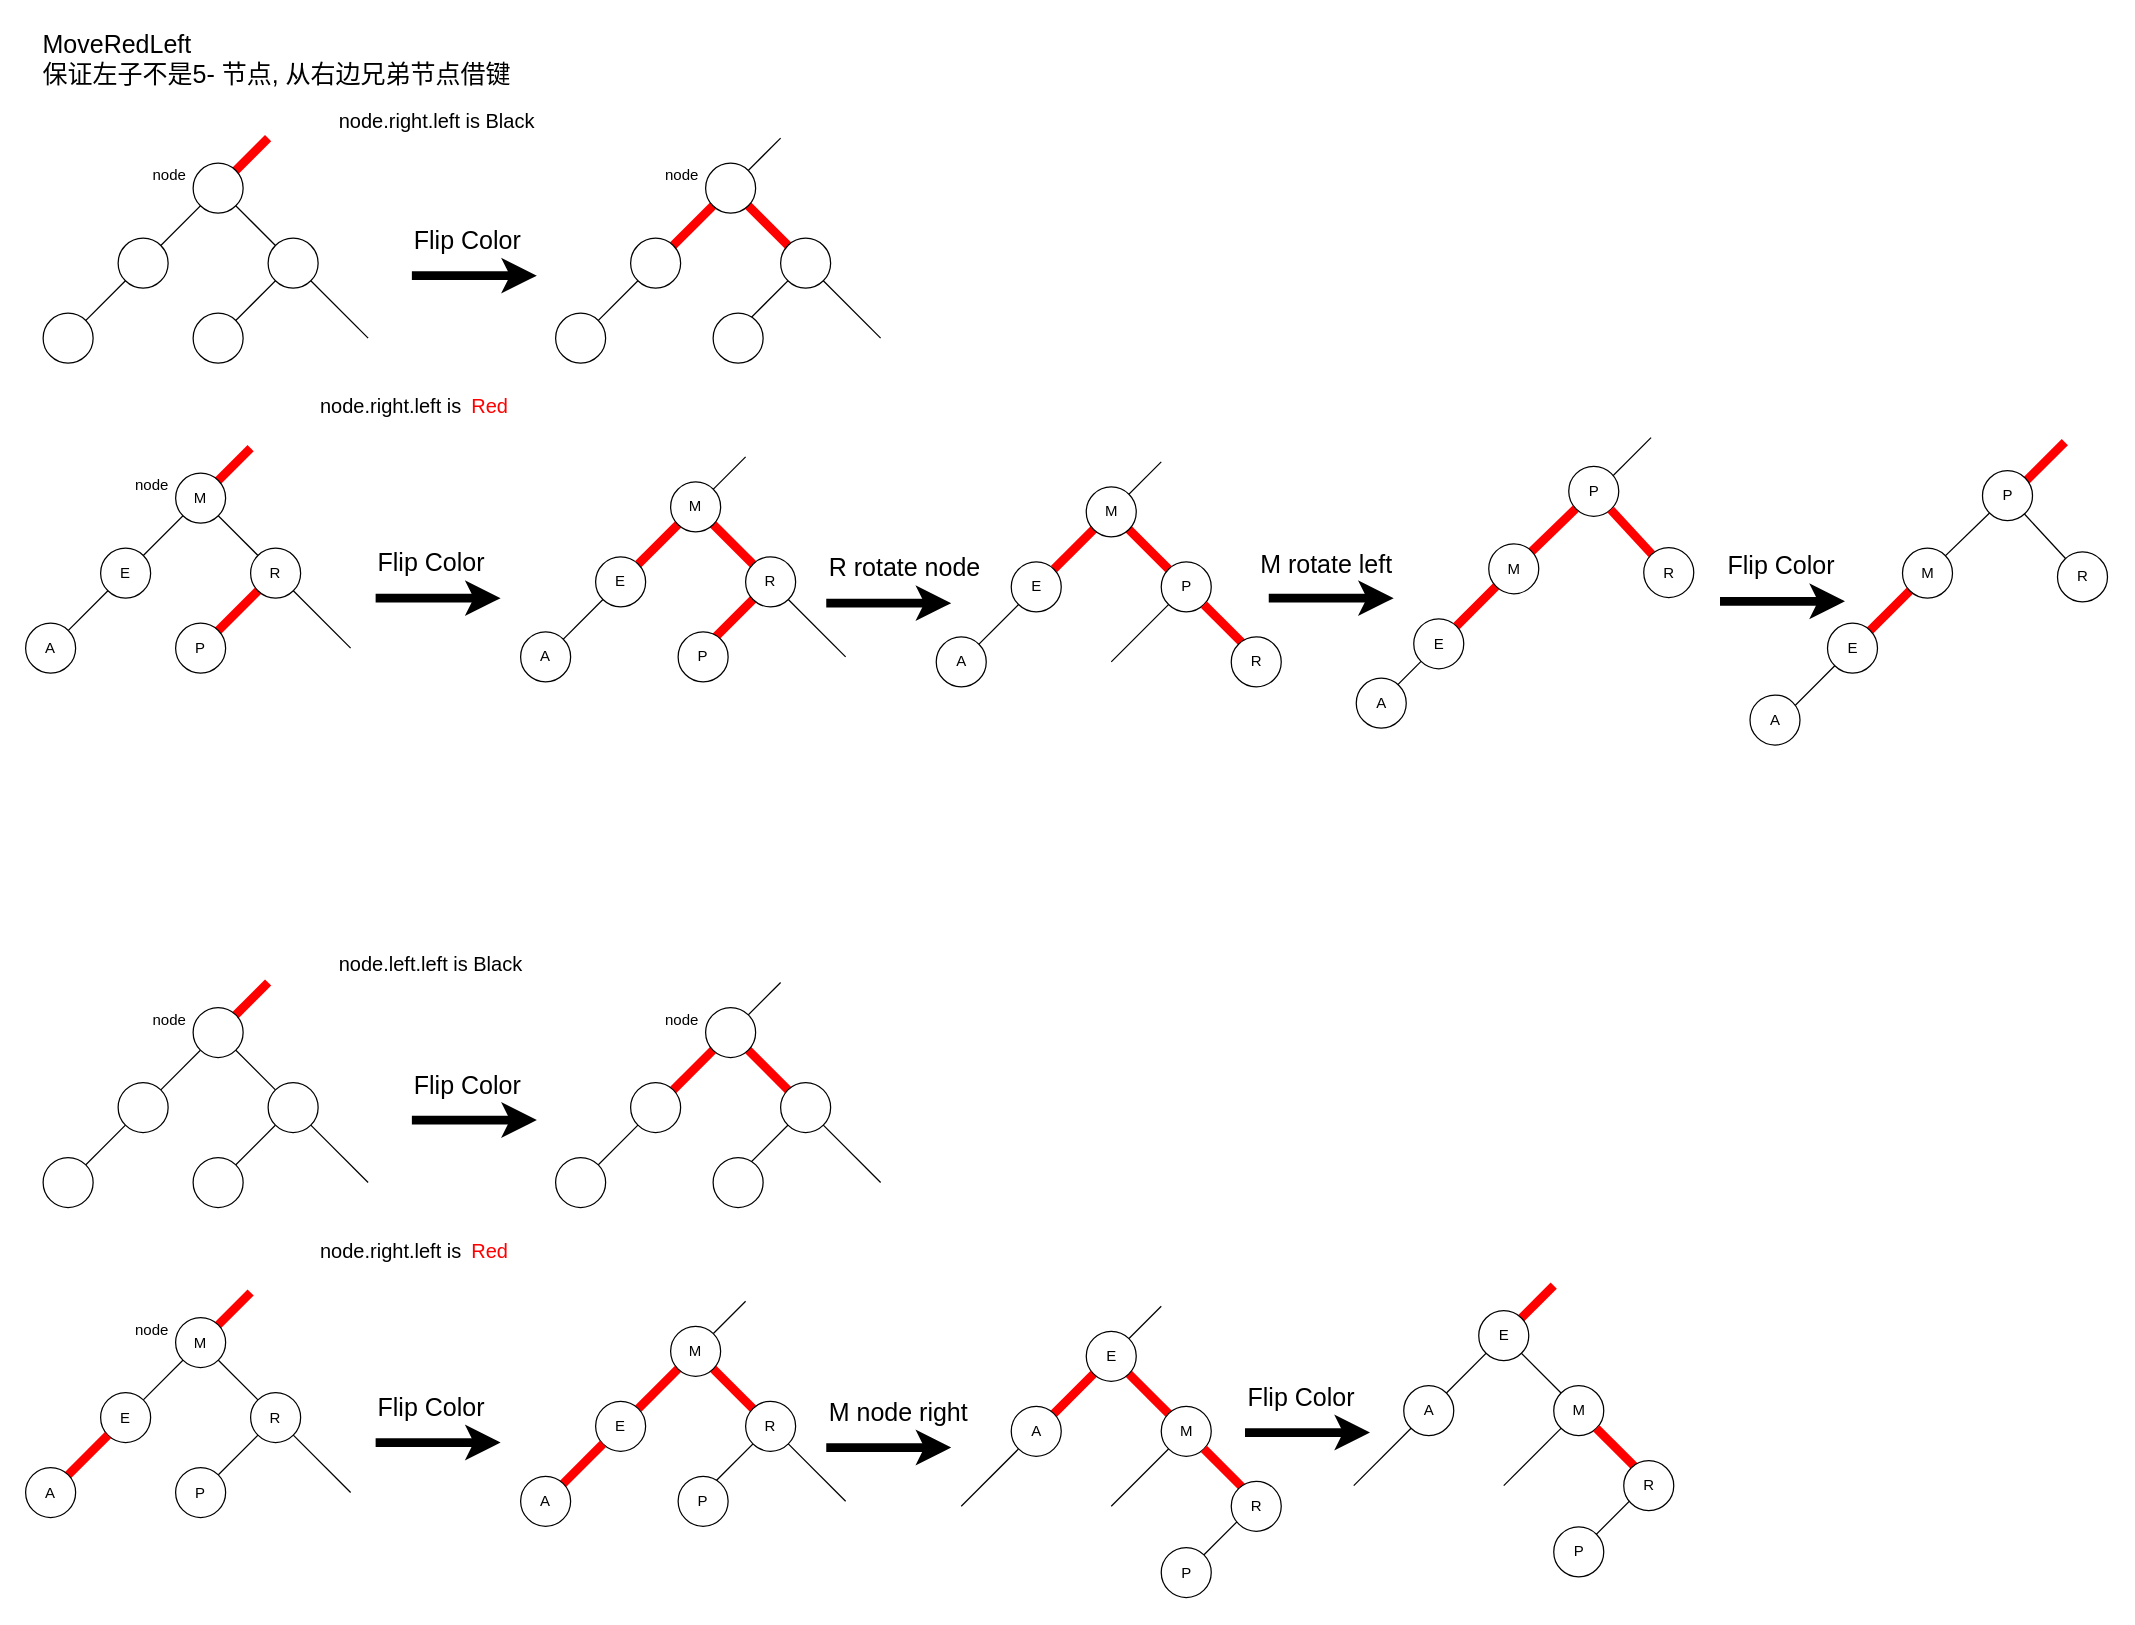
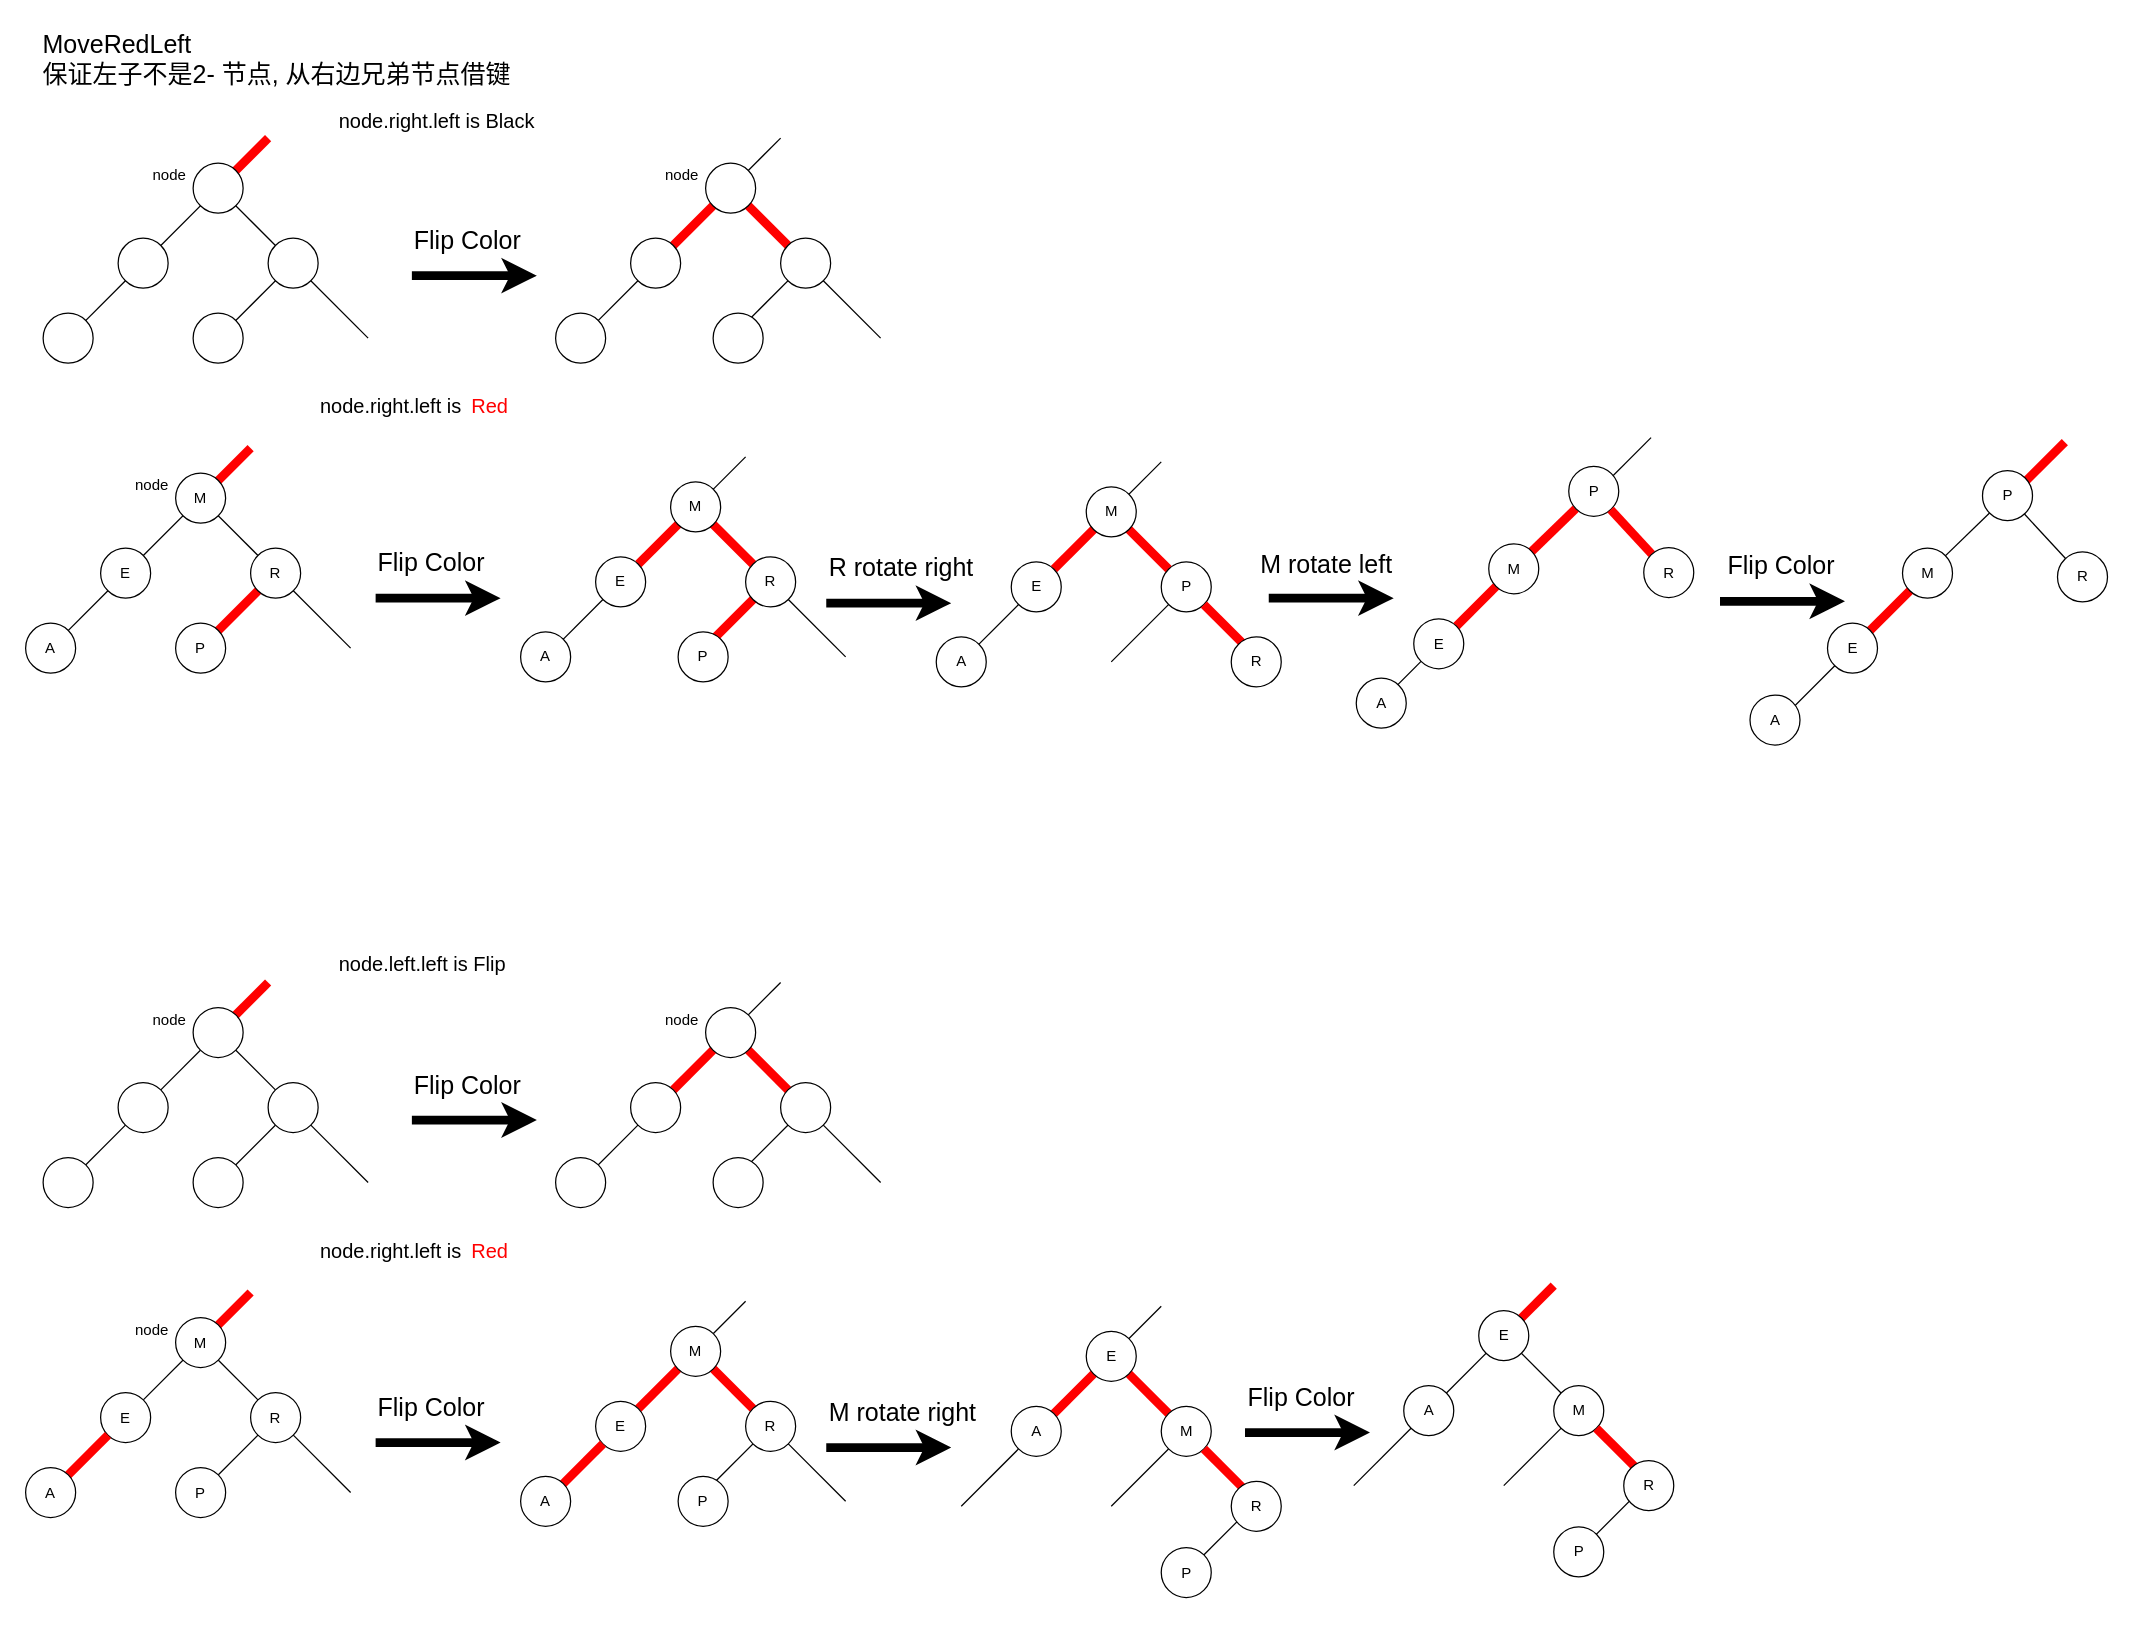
node "MoveRedLeft 保证左子不是5- 节点, 从右边兄弟节点借键": label "MoveRedLeft 保证左子不是5- 节点, 从右边兄弟节点借键" -> "MoveRedLeft 保证左子不是2- 节点, 从右边兄弟节点借键"
node "R rotate node": label "R rotate node" -> "R rotate right"
node "node.left.left is Black": label "node.left.left is Black" -> "node.left.left is Flip"
node "M node right": label "M node right" -> "M rotate right"
